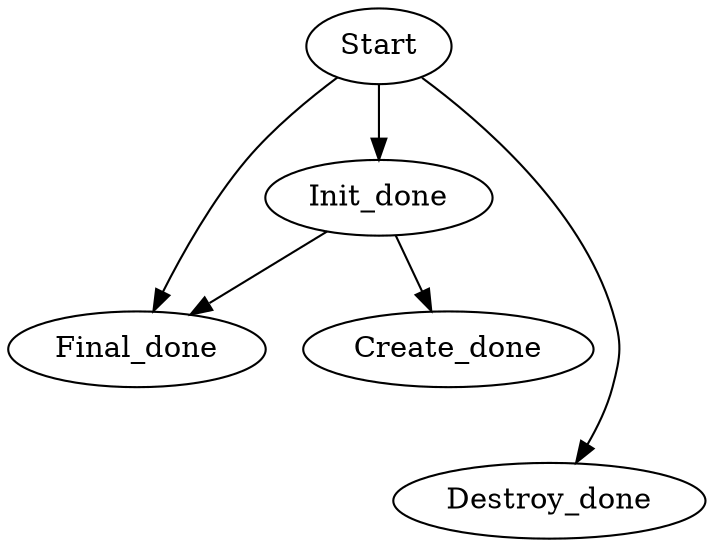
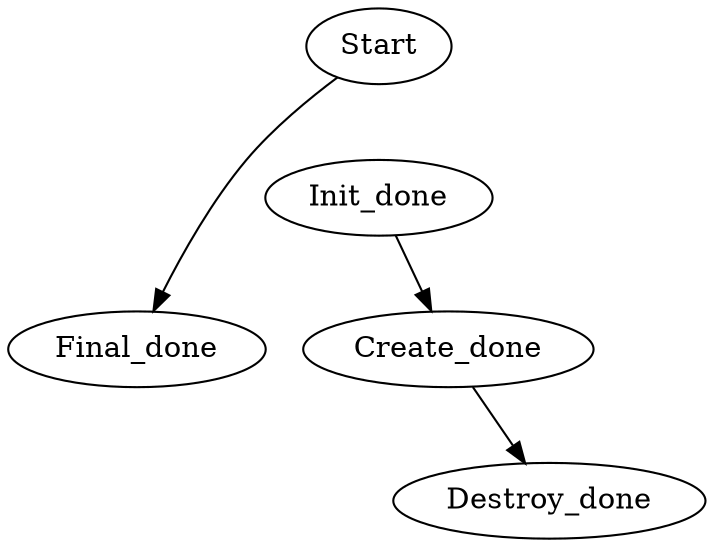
edge "Start" -> "Init_done": removed
edge "Start" -> "Destroy_done": now "Create_done" -> "Destroy_done"
edge "Init_done" -> "Final_done": removed
